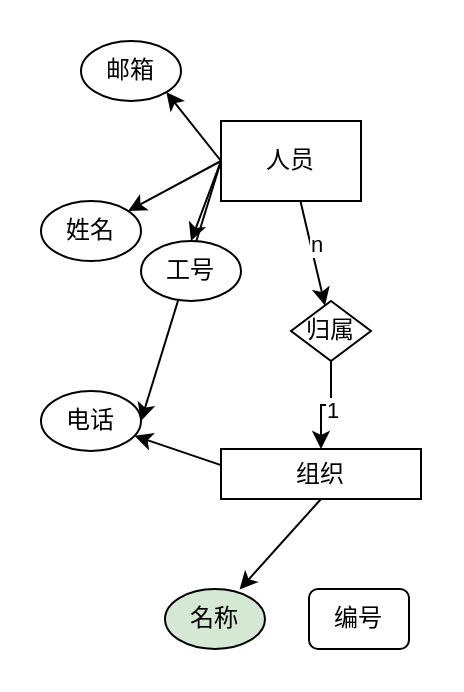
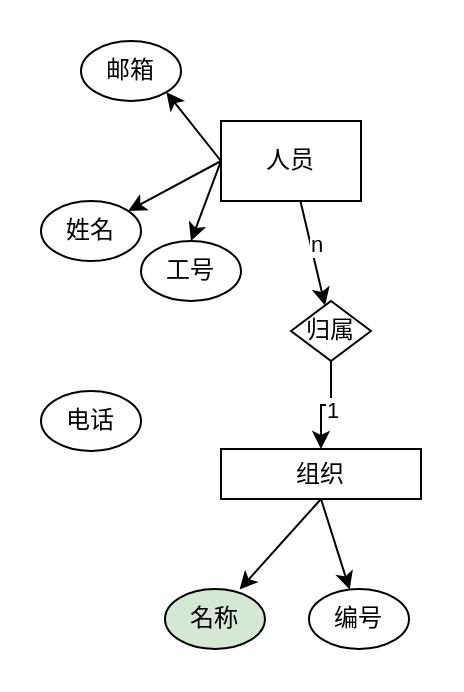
edge "人员" -> "电话": removed
edge "组织" -> "电话": now "组织" -> "编号"
node "编号": shape rounded rectangle -> ellipse
